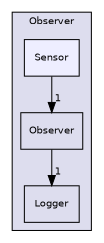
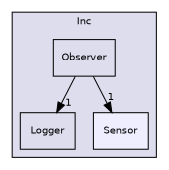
cluster "Observer": label "Observer" -> "Inc"
edge "Sensor" -> "Observer": reversed
